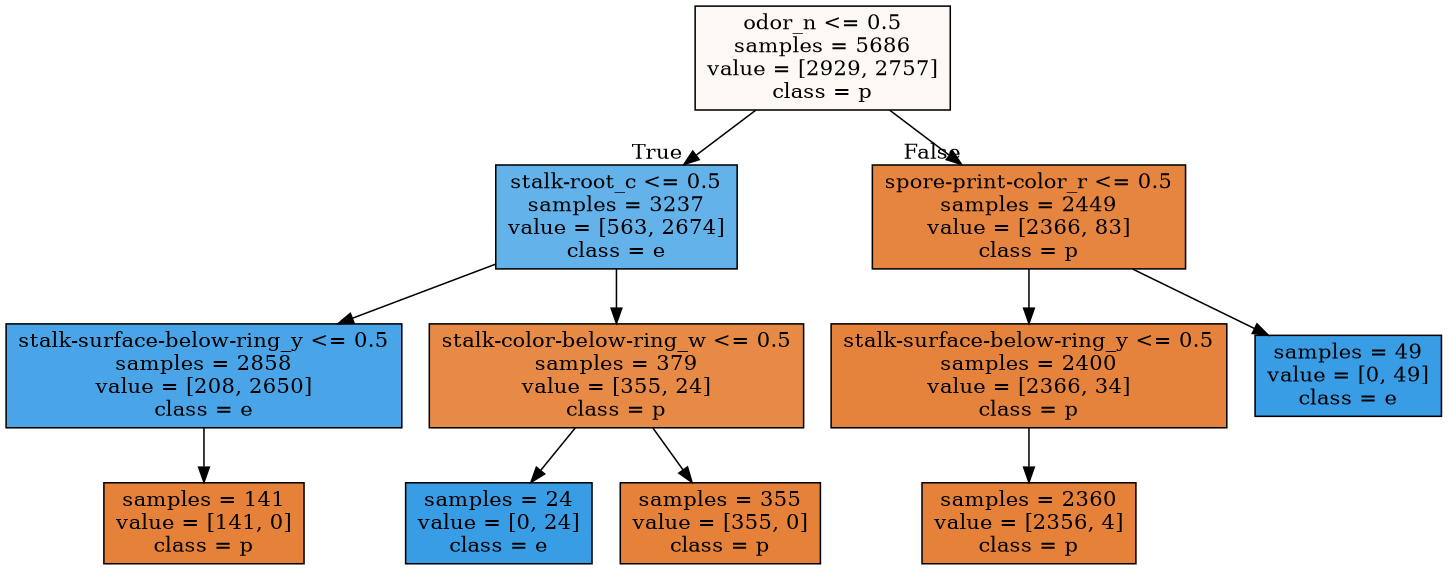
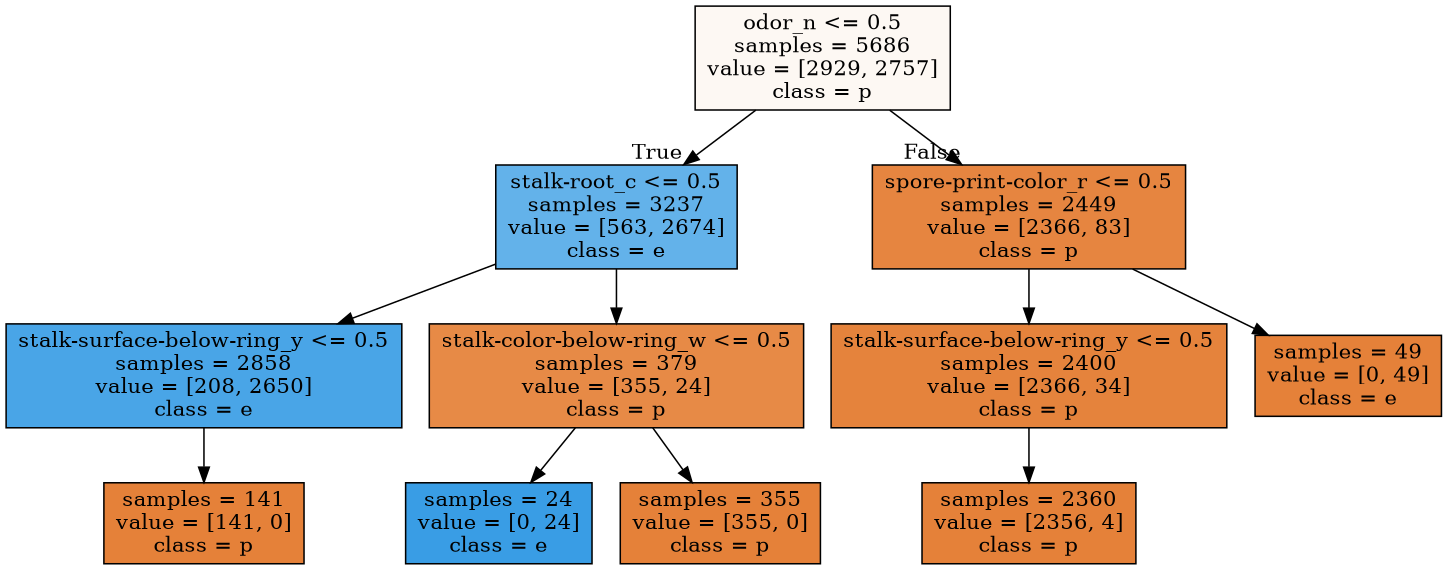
node "samples = 49 value = [0, 49] class = e": fillcolor #399de5 -> #e58139
